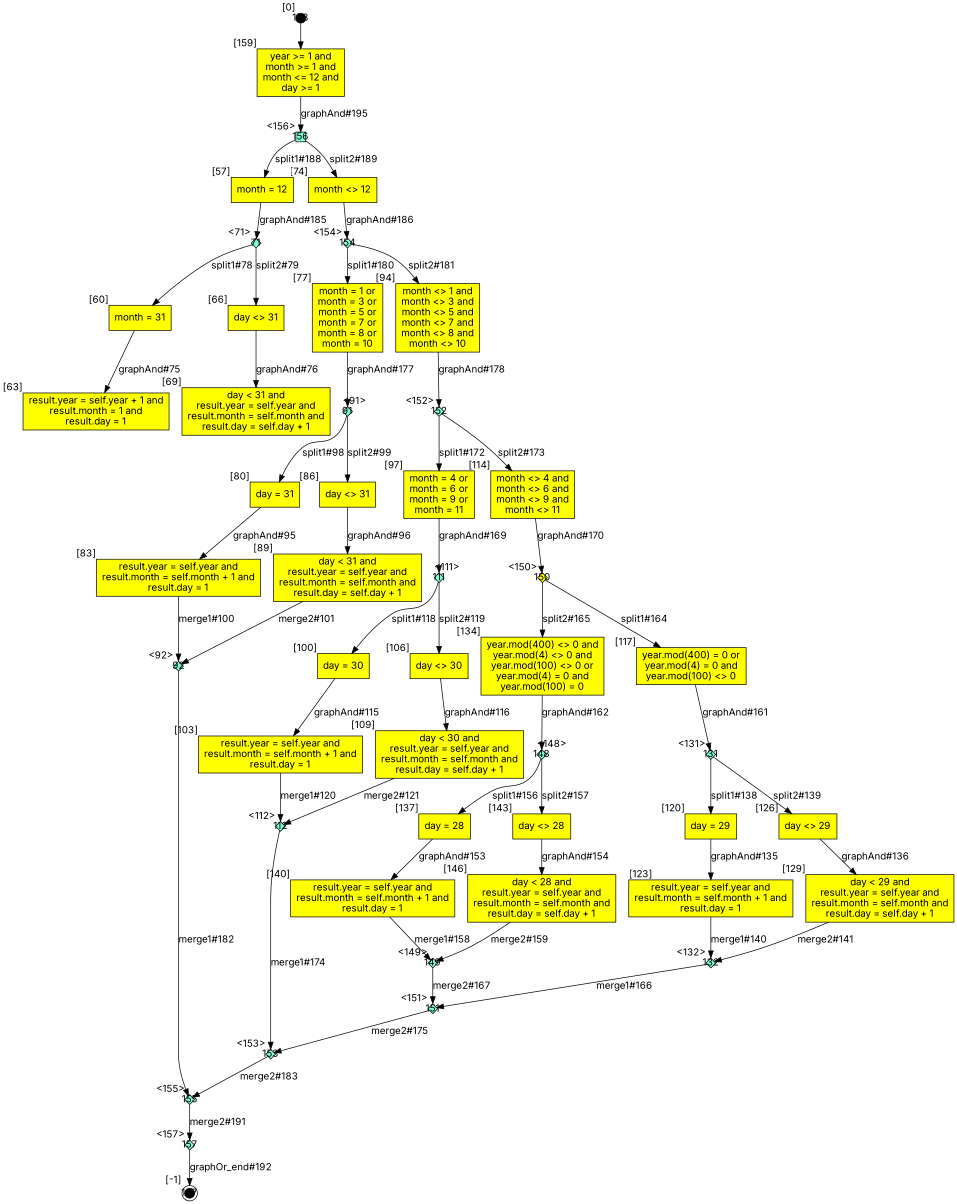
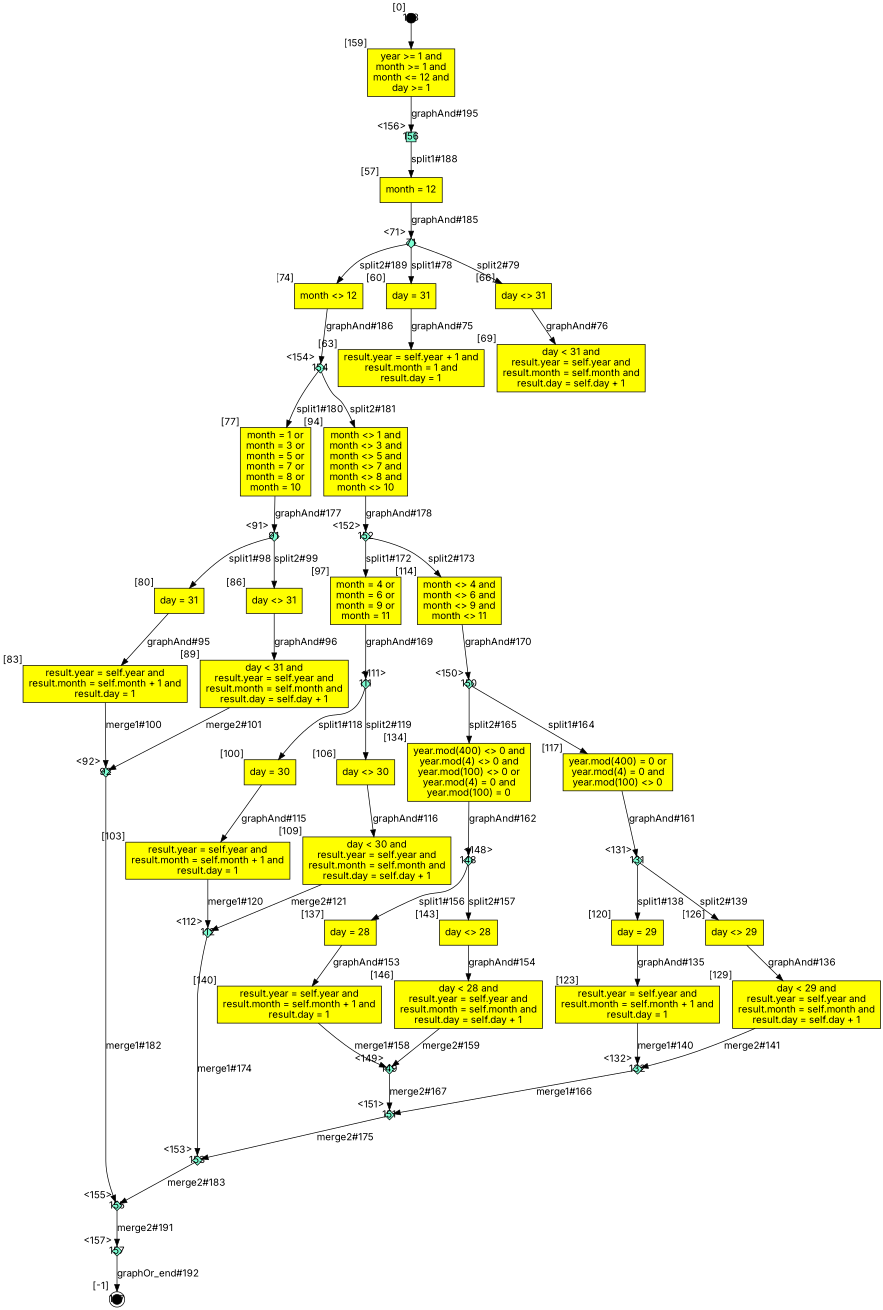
edge "156 <156>" -> "month <> 12 [74]": now "71 <71>" -> "month <> 12 [74]"
node "month = 31 [60]": label "month = 31 [60]" -> "day = 31 [60]"
node "150 <150>": fillcolor yellow -> aquamarine
